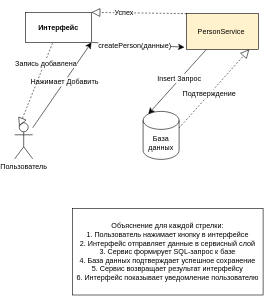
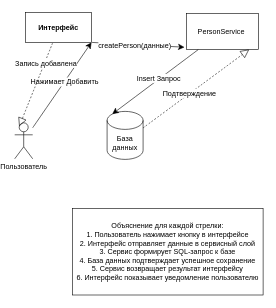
edge "PersonService" -> "Интерфейс": removed, label "Успех"
node "PersonService": fillcolor #fff2cc -> #ffffff
node "База данных": moved (161, 135) -> (125, 135)
